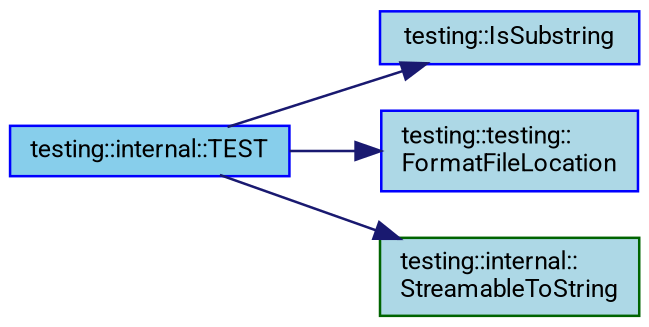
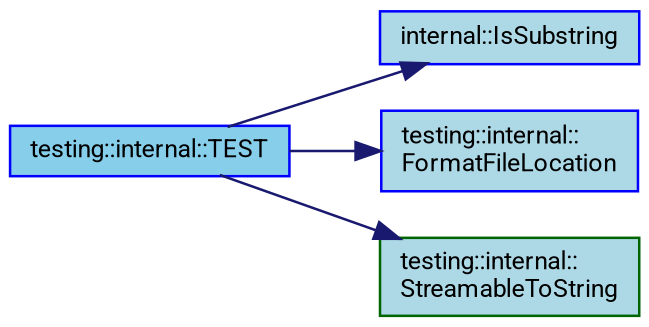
node "testing::IsSubstring": label "testing::IsSubstring" -> "internal::IsSubstring"
node "testing::testing:: FormatFileLocation": label "testing::testing:: FormatFileLocation" -> "testing::internal:: FormatFileLocation"
